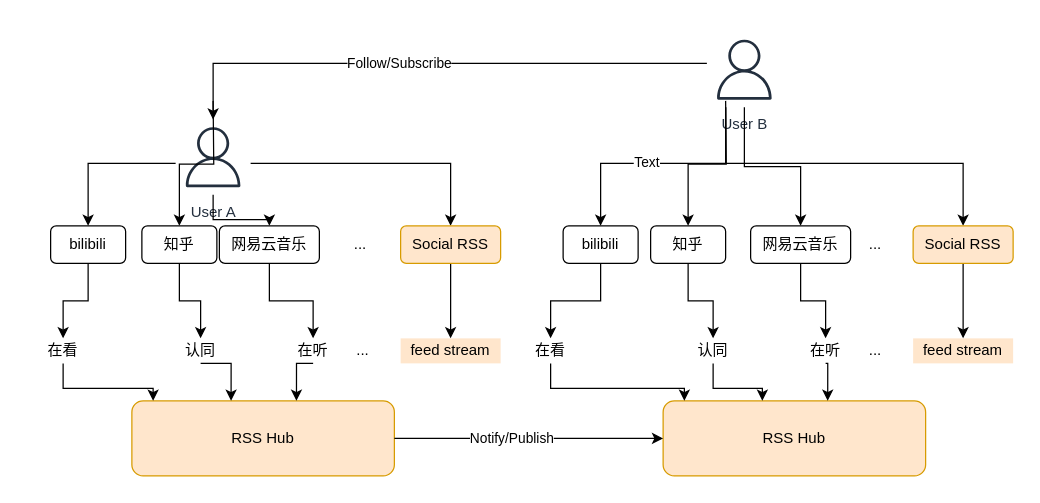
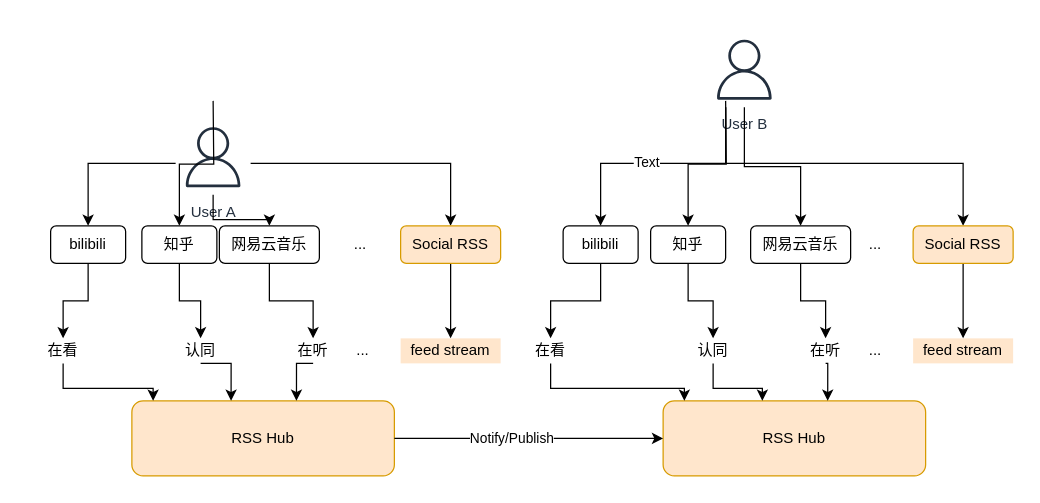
edge "User B" -> "User A": removed, label "Follow/Subscribe"
